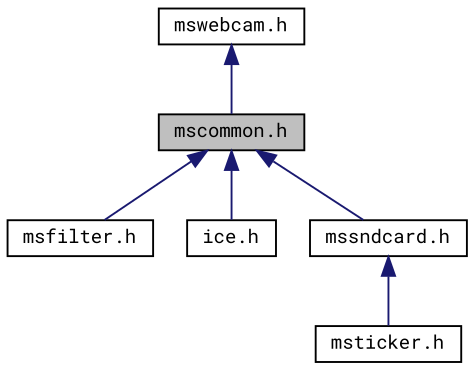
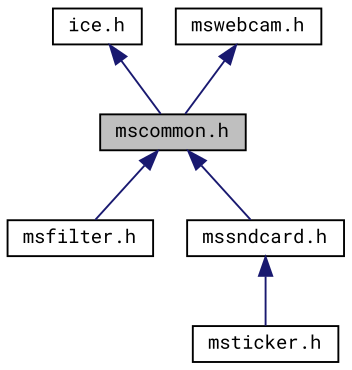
edge "ice.h" -> "mscommon.h": reversed
